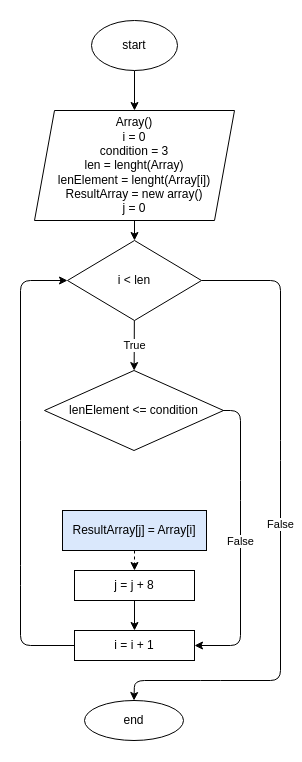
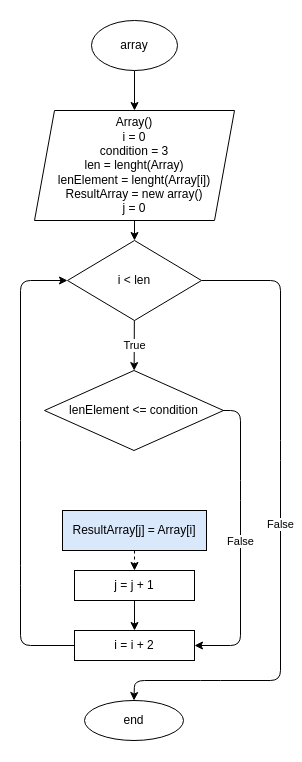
node "start": label "start" -> "array"
node "j = j + 8": label "j = j + 8" -> "j = j + 1"
node "i = i + 1": label "i = i + 1" -> "i = i + 2"
